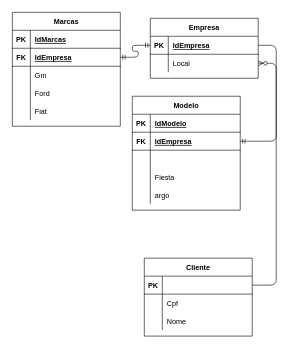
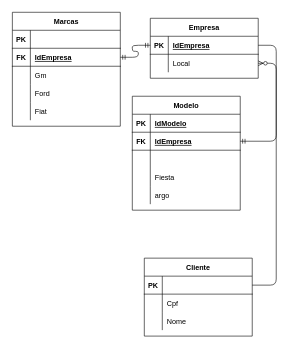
node "IdMarcas": removed
